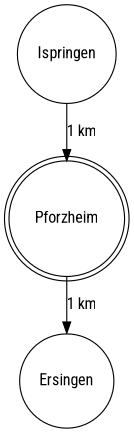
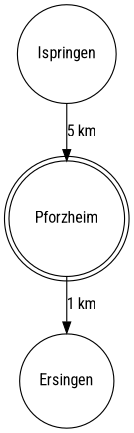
edge "Ispringen" -> "Pforzheim": label "1 km" -> "5 km"
